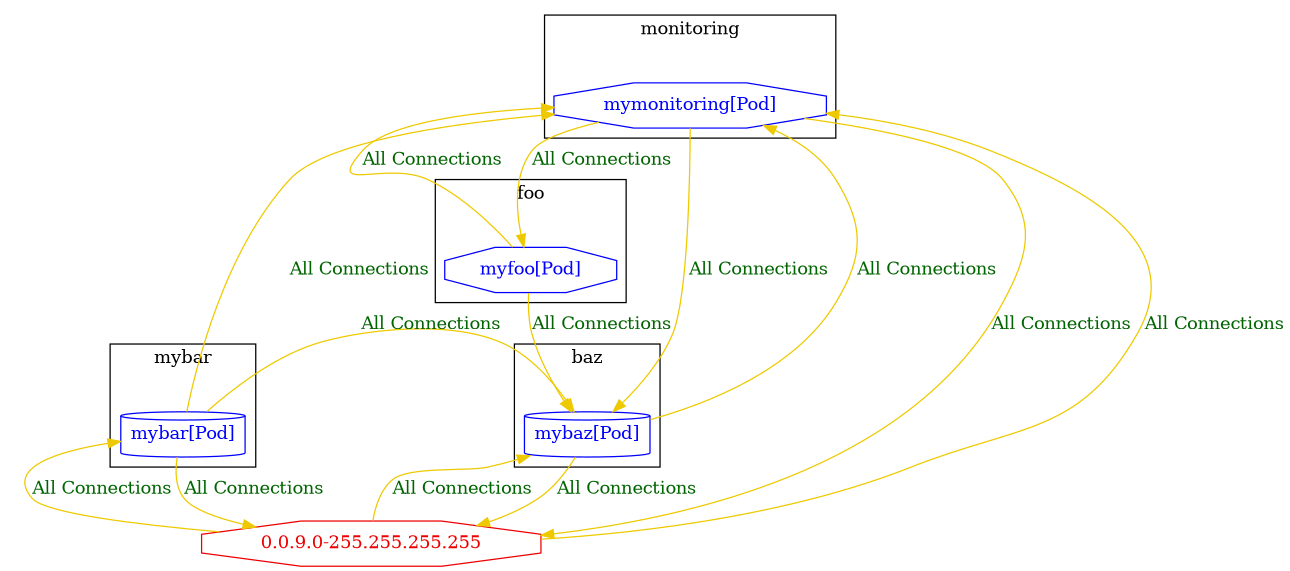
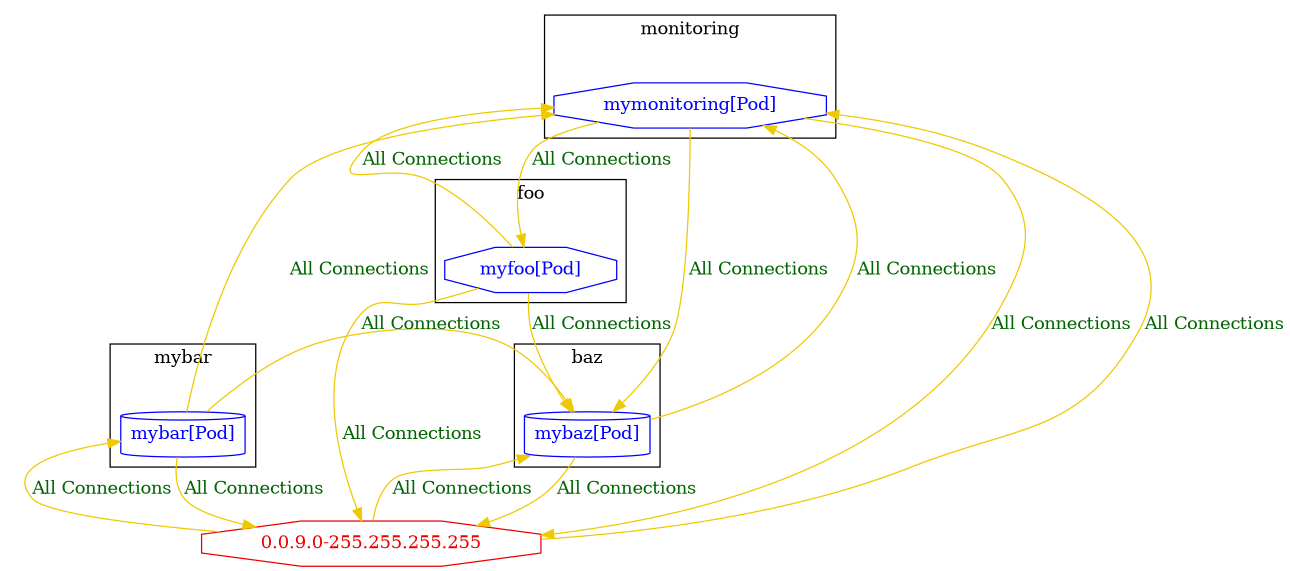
edge "myfoo[Pod]" -> "0.0.9.0-255.255.255.255": added, label "All Connections"
